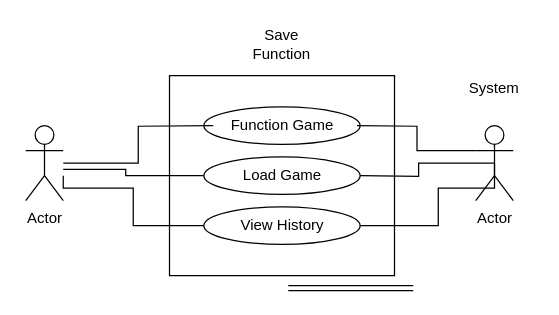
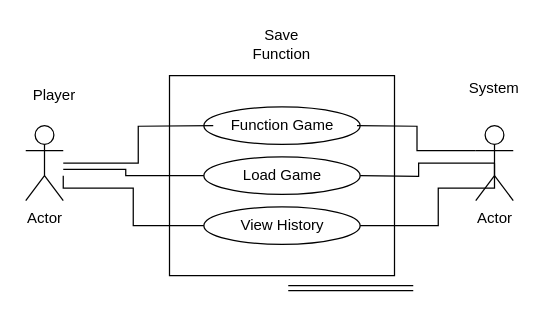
node "Player": added
